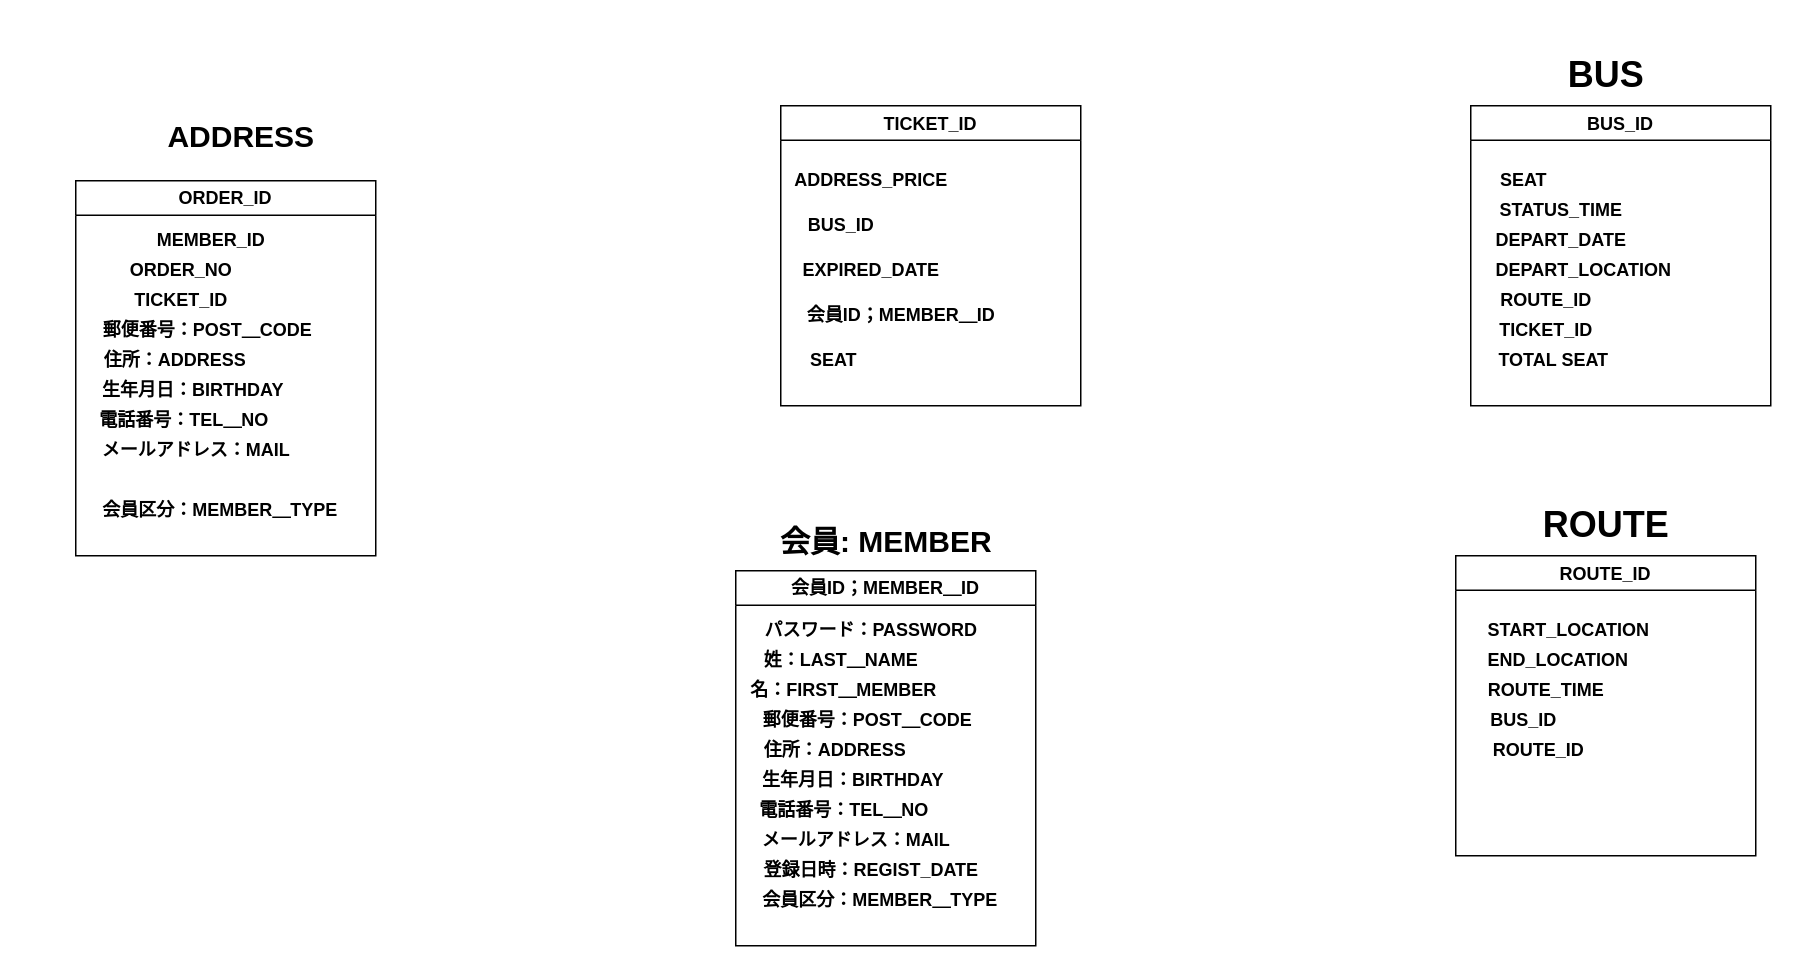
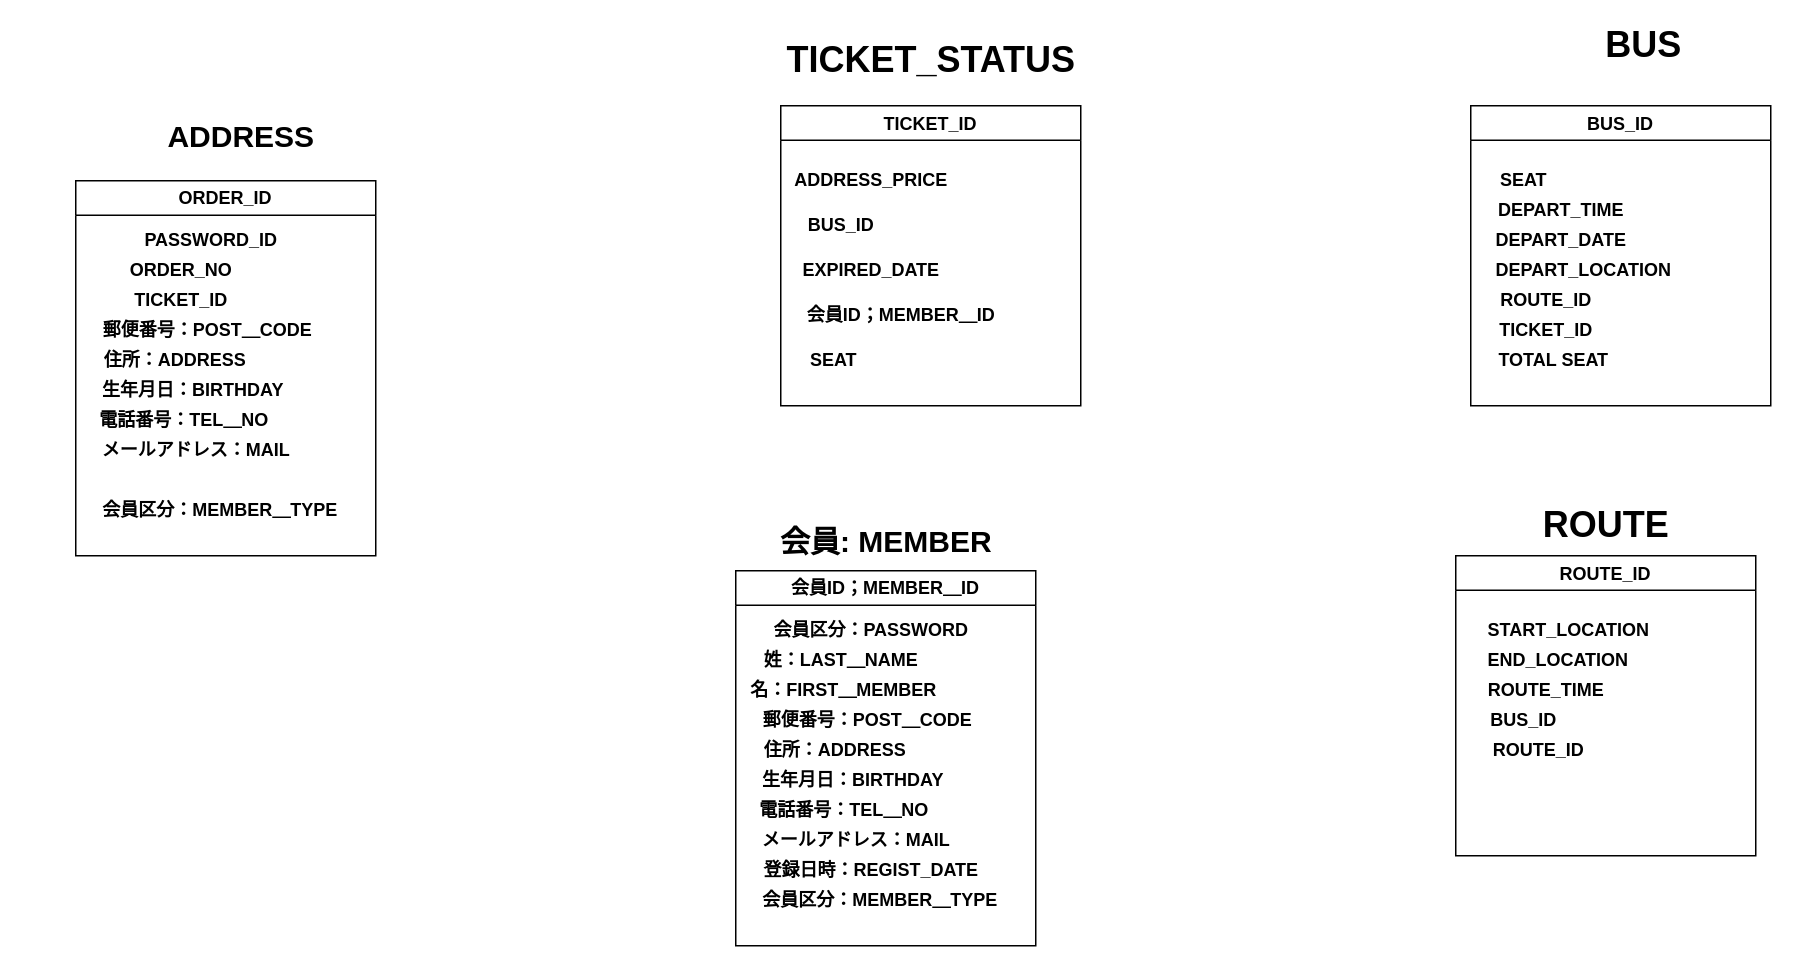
node "TICKET_STATUS": added
node "BUS": moved (1606, 76) -> (1643, 46)
node "STATUS_TIME": label "STATUS_TIME" -> "DEPART_TIME"
node "MEMBER_ID": label "MEMBER_ID" -> "PASSWORD_ID"
node "パスワード：PASSWORD": label "パスワード：PASSWORD" -> "会員区分：PASSWORD"
